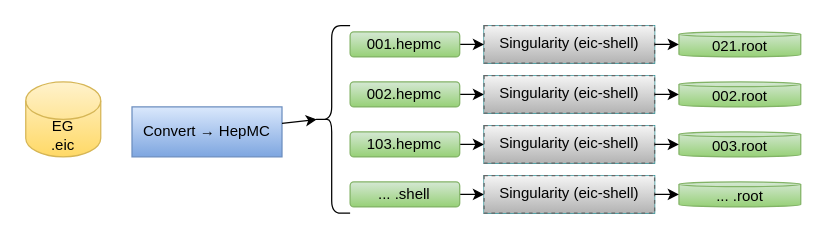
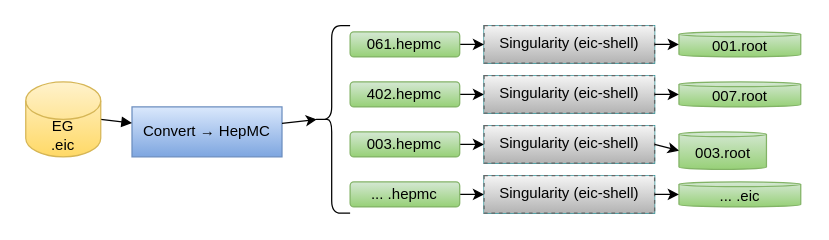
node "001.hepmc": label "001.hepmc" -> "061.hepmc"
node "021.root": label "021.root" -> "001.root"
node "002.hepmc": label "002.hepmc" -> "402.hepmc"
node "002.root": label "002.root" -> "007.root"
edge "EG .eic" -> "Convert → HepMC": added
node "103.hepmc": label "103.hepmc" -> "003.hepmc"
node "003.root": size 122x25 -> 88x38
node "... .shell": label "... .shell" -> "... .hepmc"
node "... .root": label "... .root" -> "... .eic"
